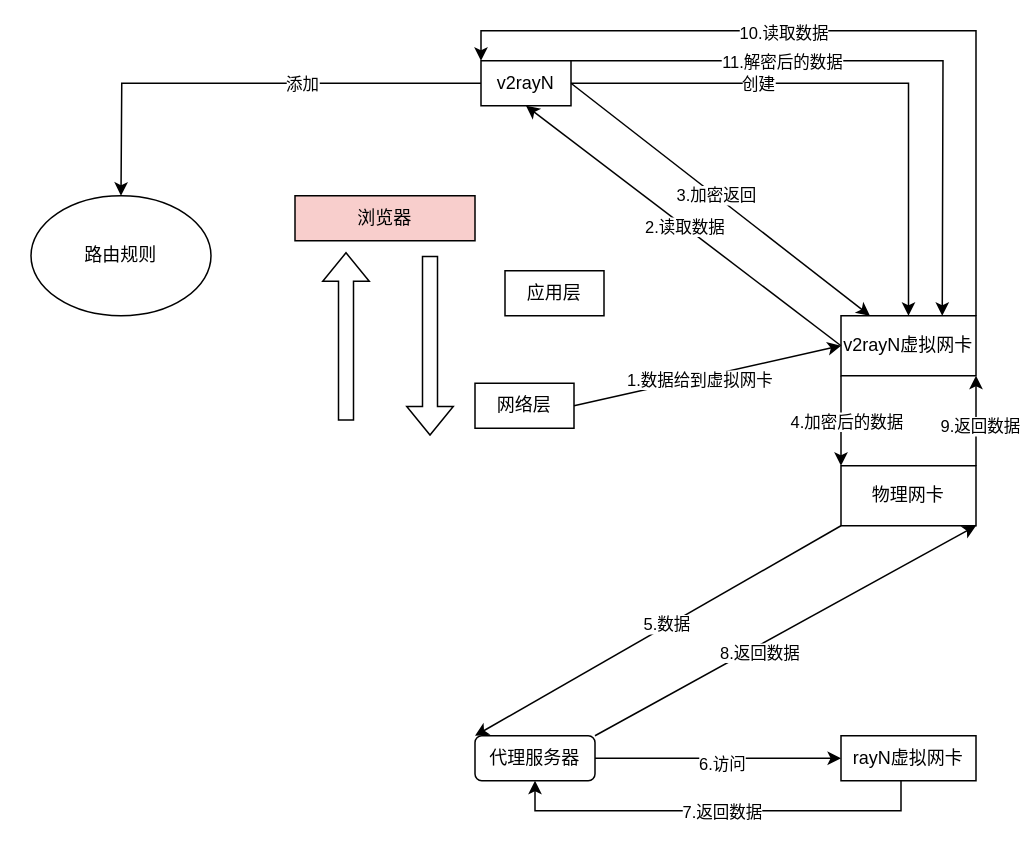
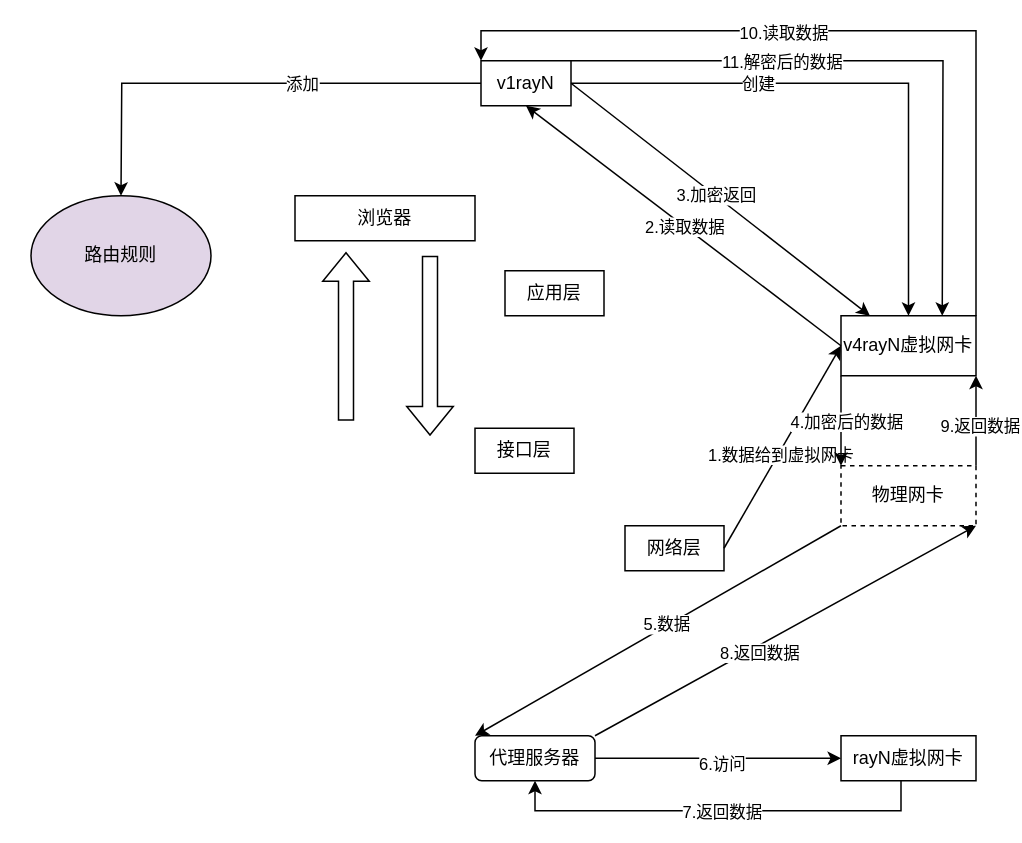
node "v2rayN": label "v2rayN" -> "v1rayN"
node "浏览器": fillcolor #f8cecc -> #ffffff
node "路由规则": fillcolor #ffffff -> #e1d5e7
node "v2rayN虚拟网卡": label "v2rayN虚拟网卡" -> "v4rayN虚拟网卡"
node "网络层": moved (524, 406) -> (674, 548)
node "接口层": added
node "物理网卡": style solid -> dashed
